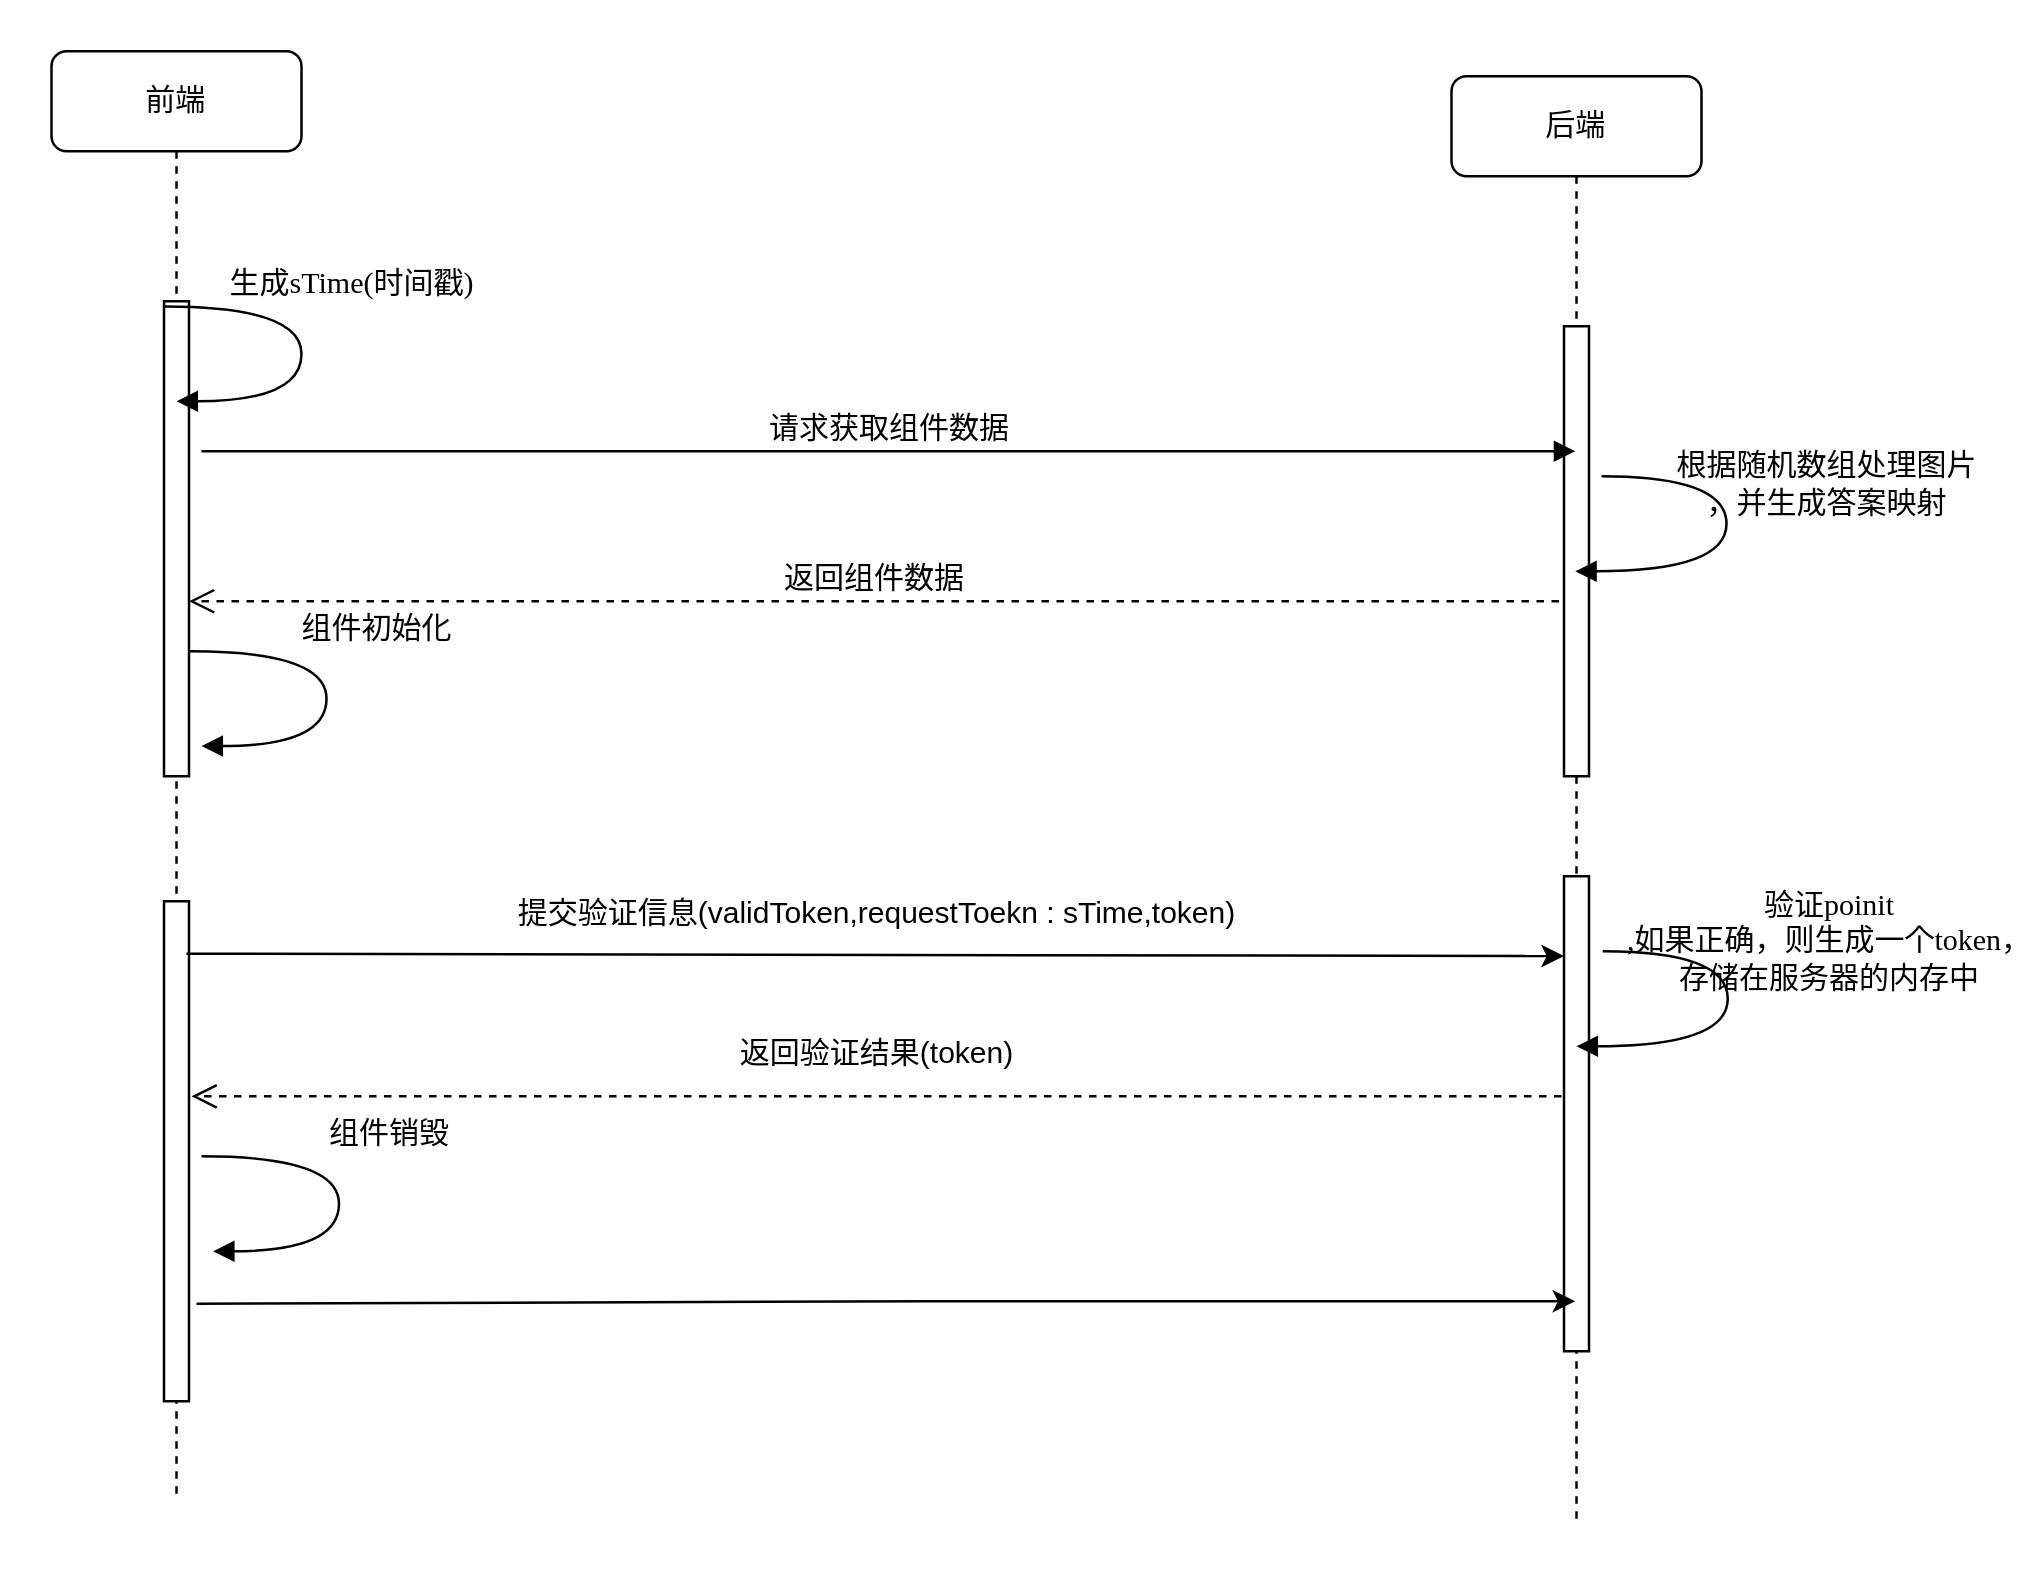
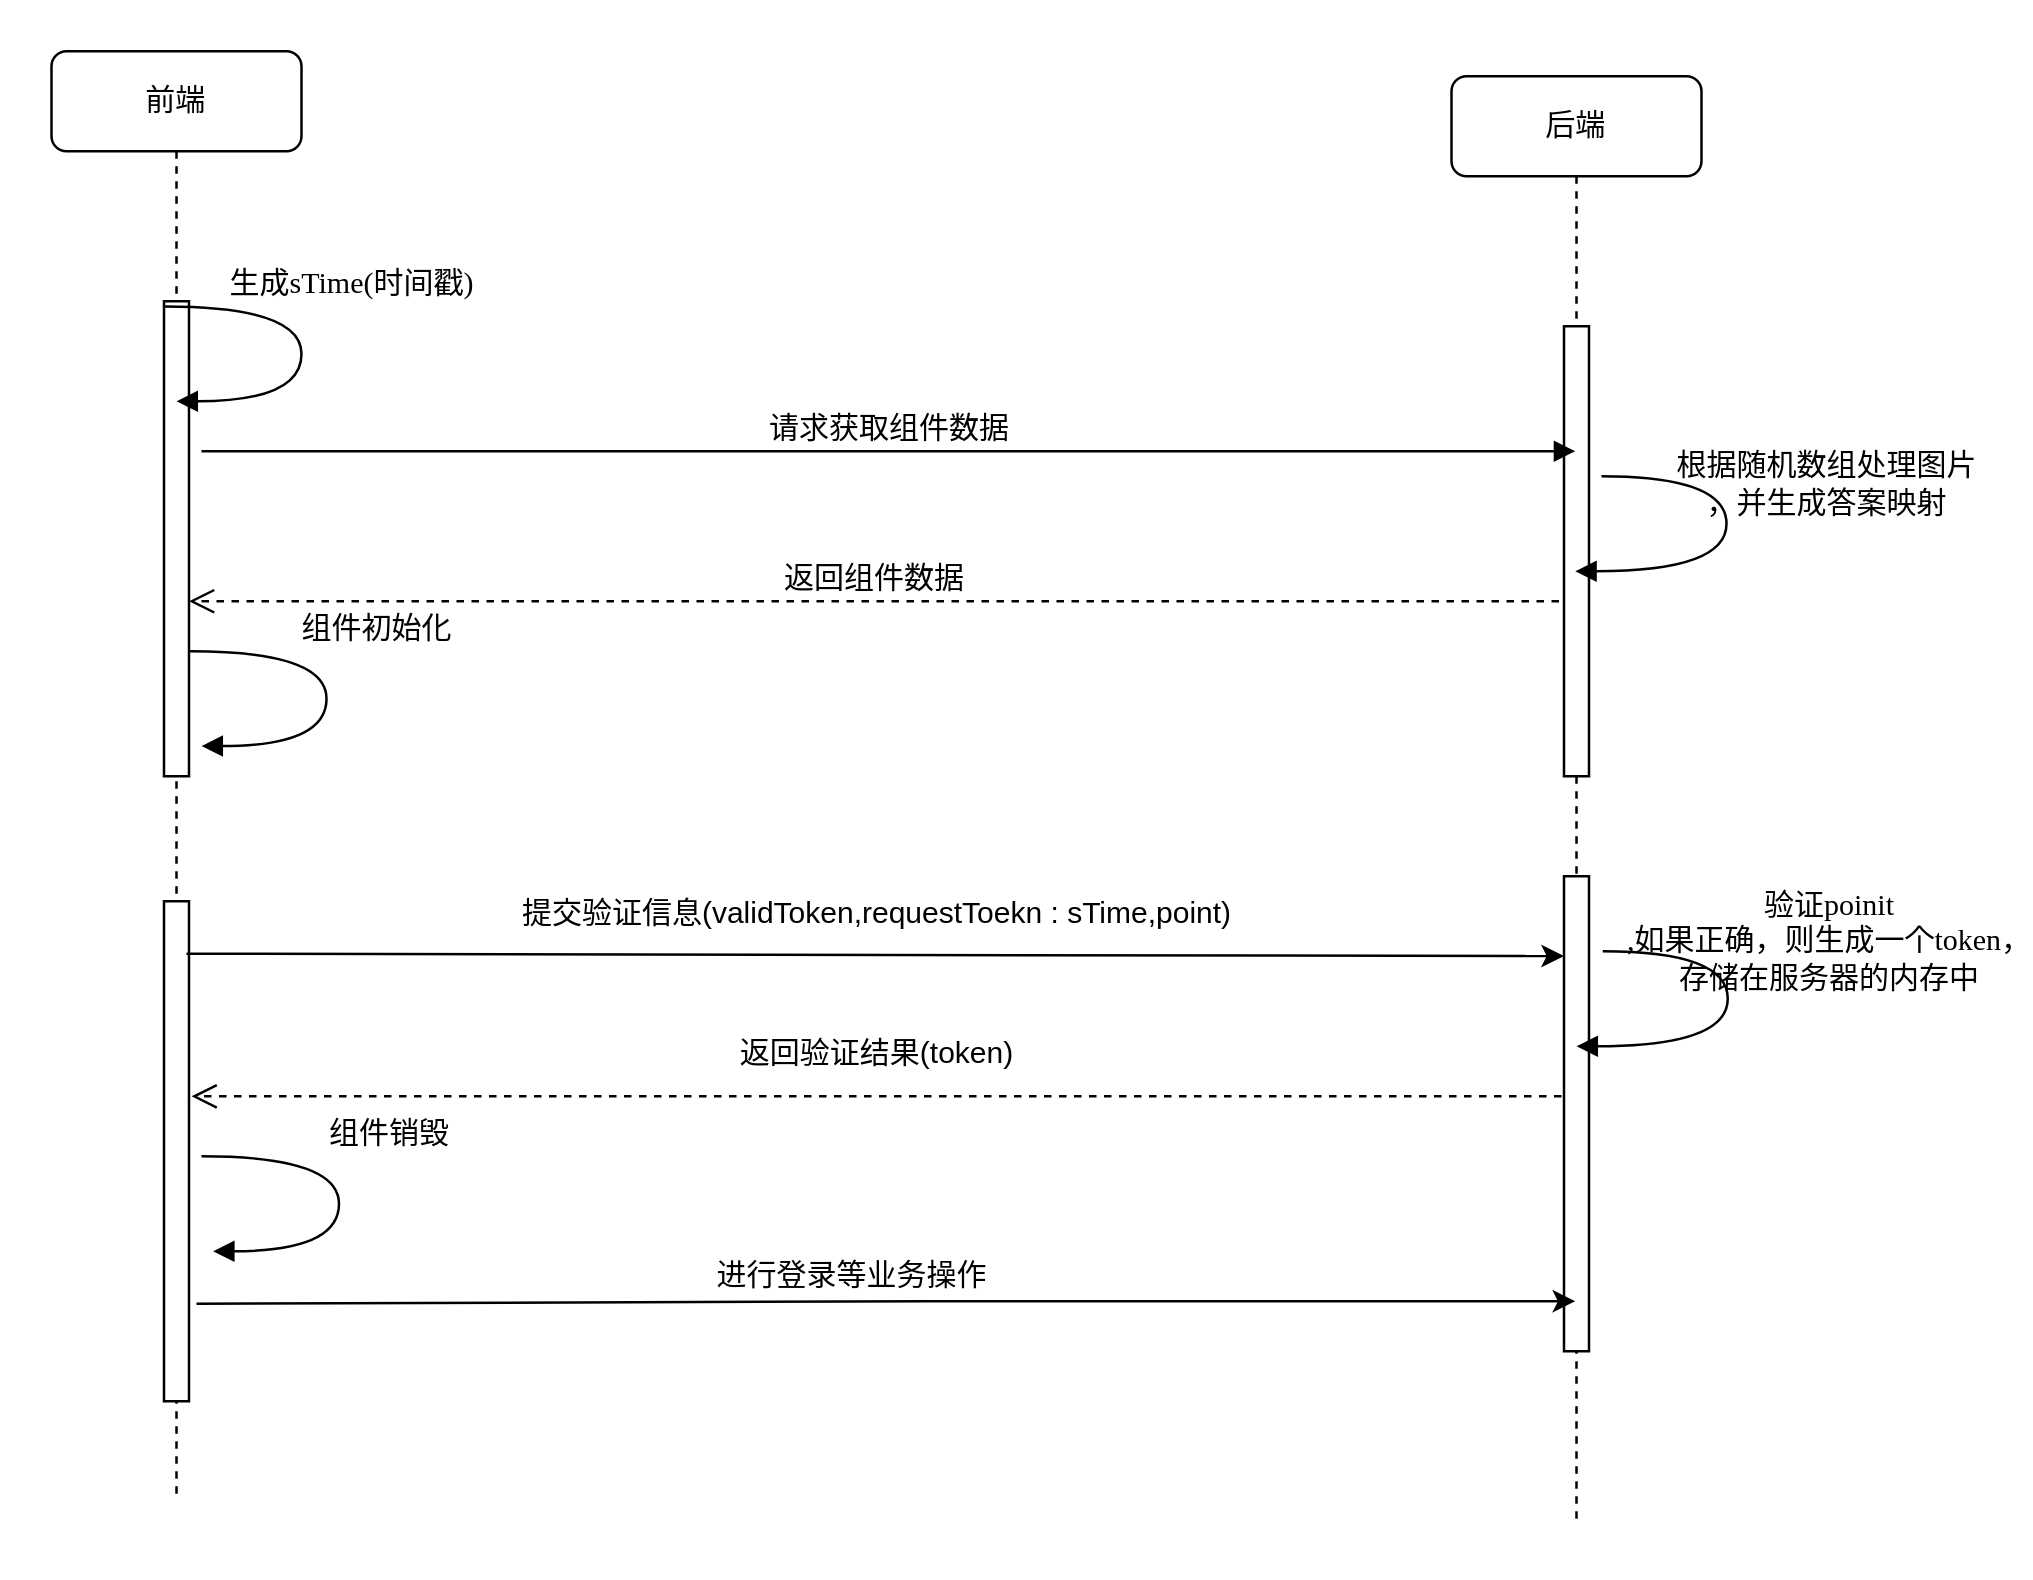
node "提交验证信息(validToken,requestToekn : sTime,token)": label "提交验证信息(validToken,requestToekn : sTime,token)" -> "提交验证信息(validToken,requestToekn : sTime,point)"
node "进行登录等业务操作": added
